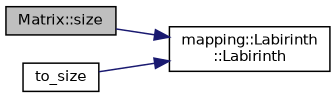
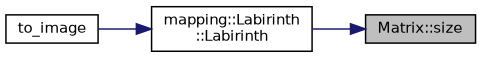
edge "Matrix::size" -> "mapping::Labirinth ::Labirinth": reversed
node "to_size": label "to_size" -> "to_image"
